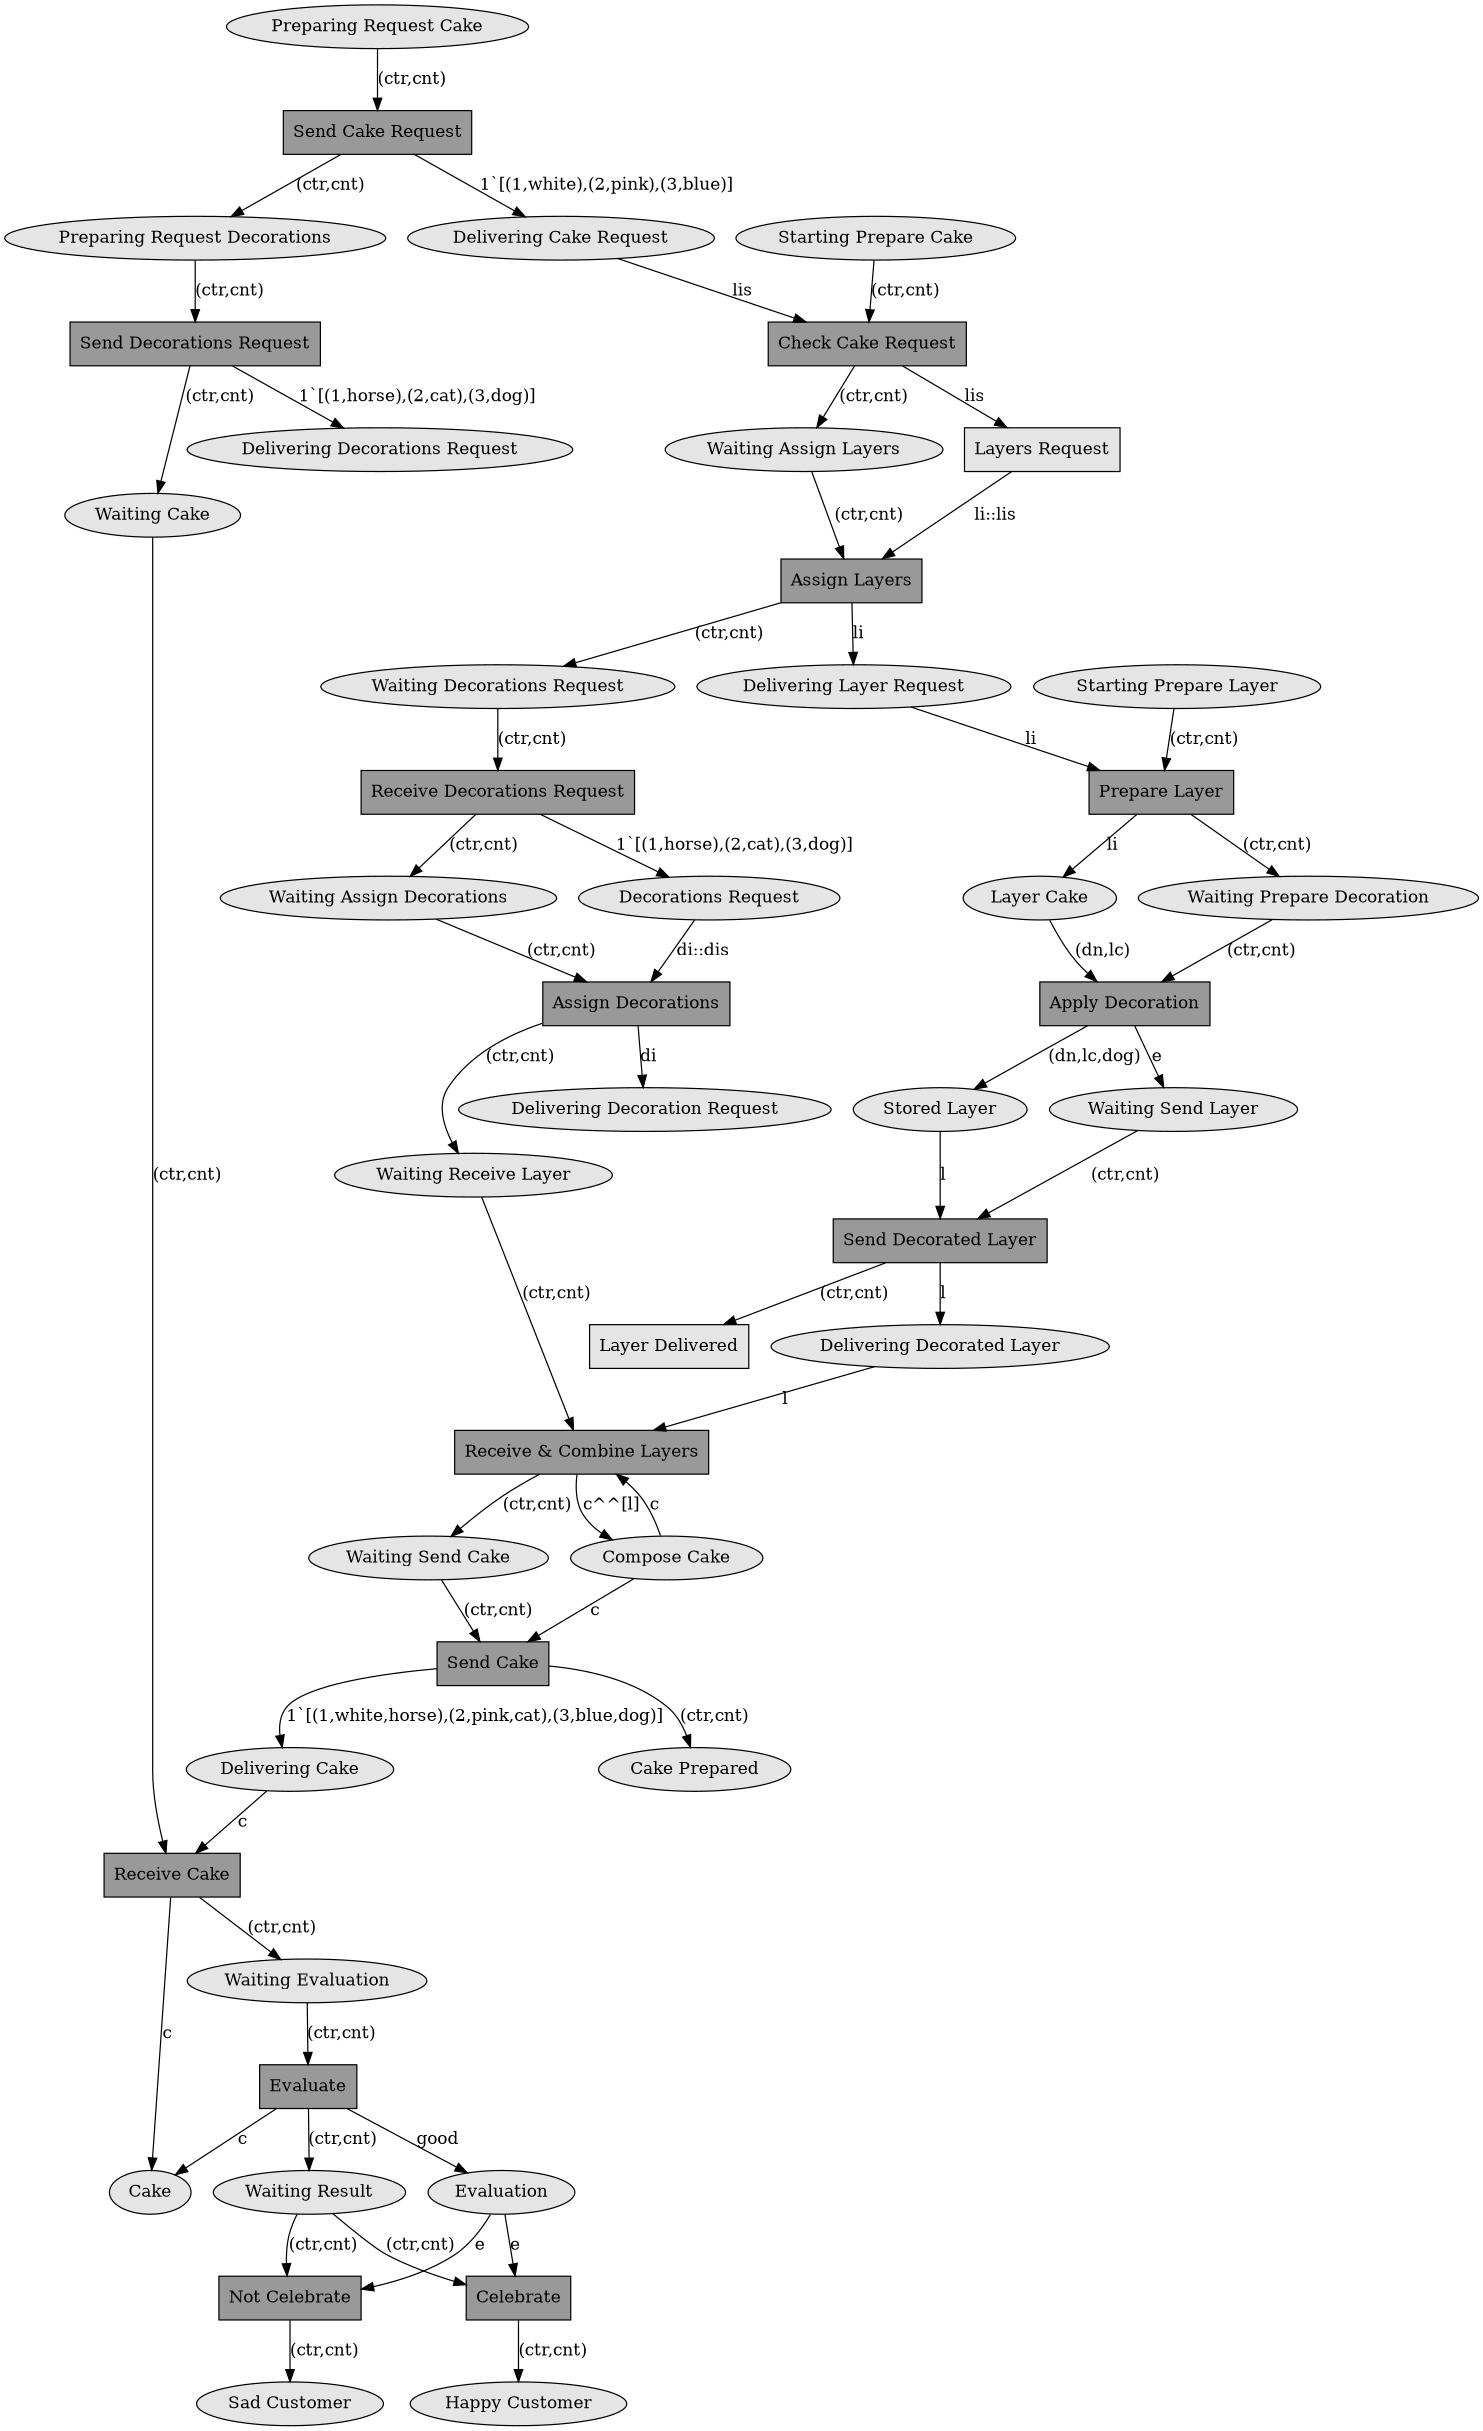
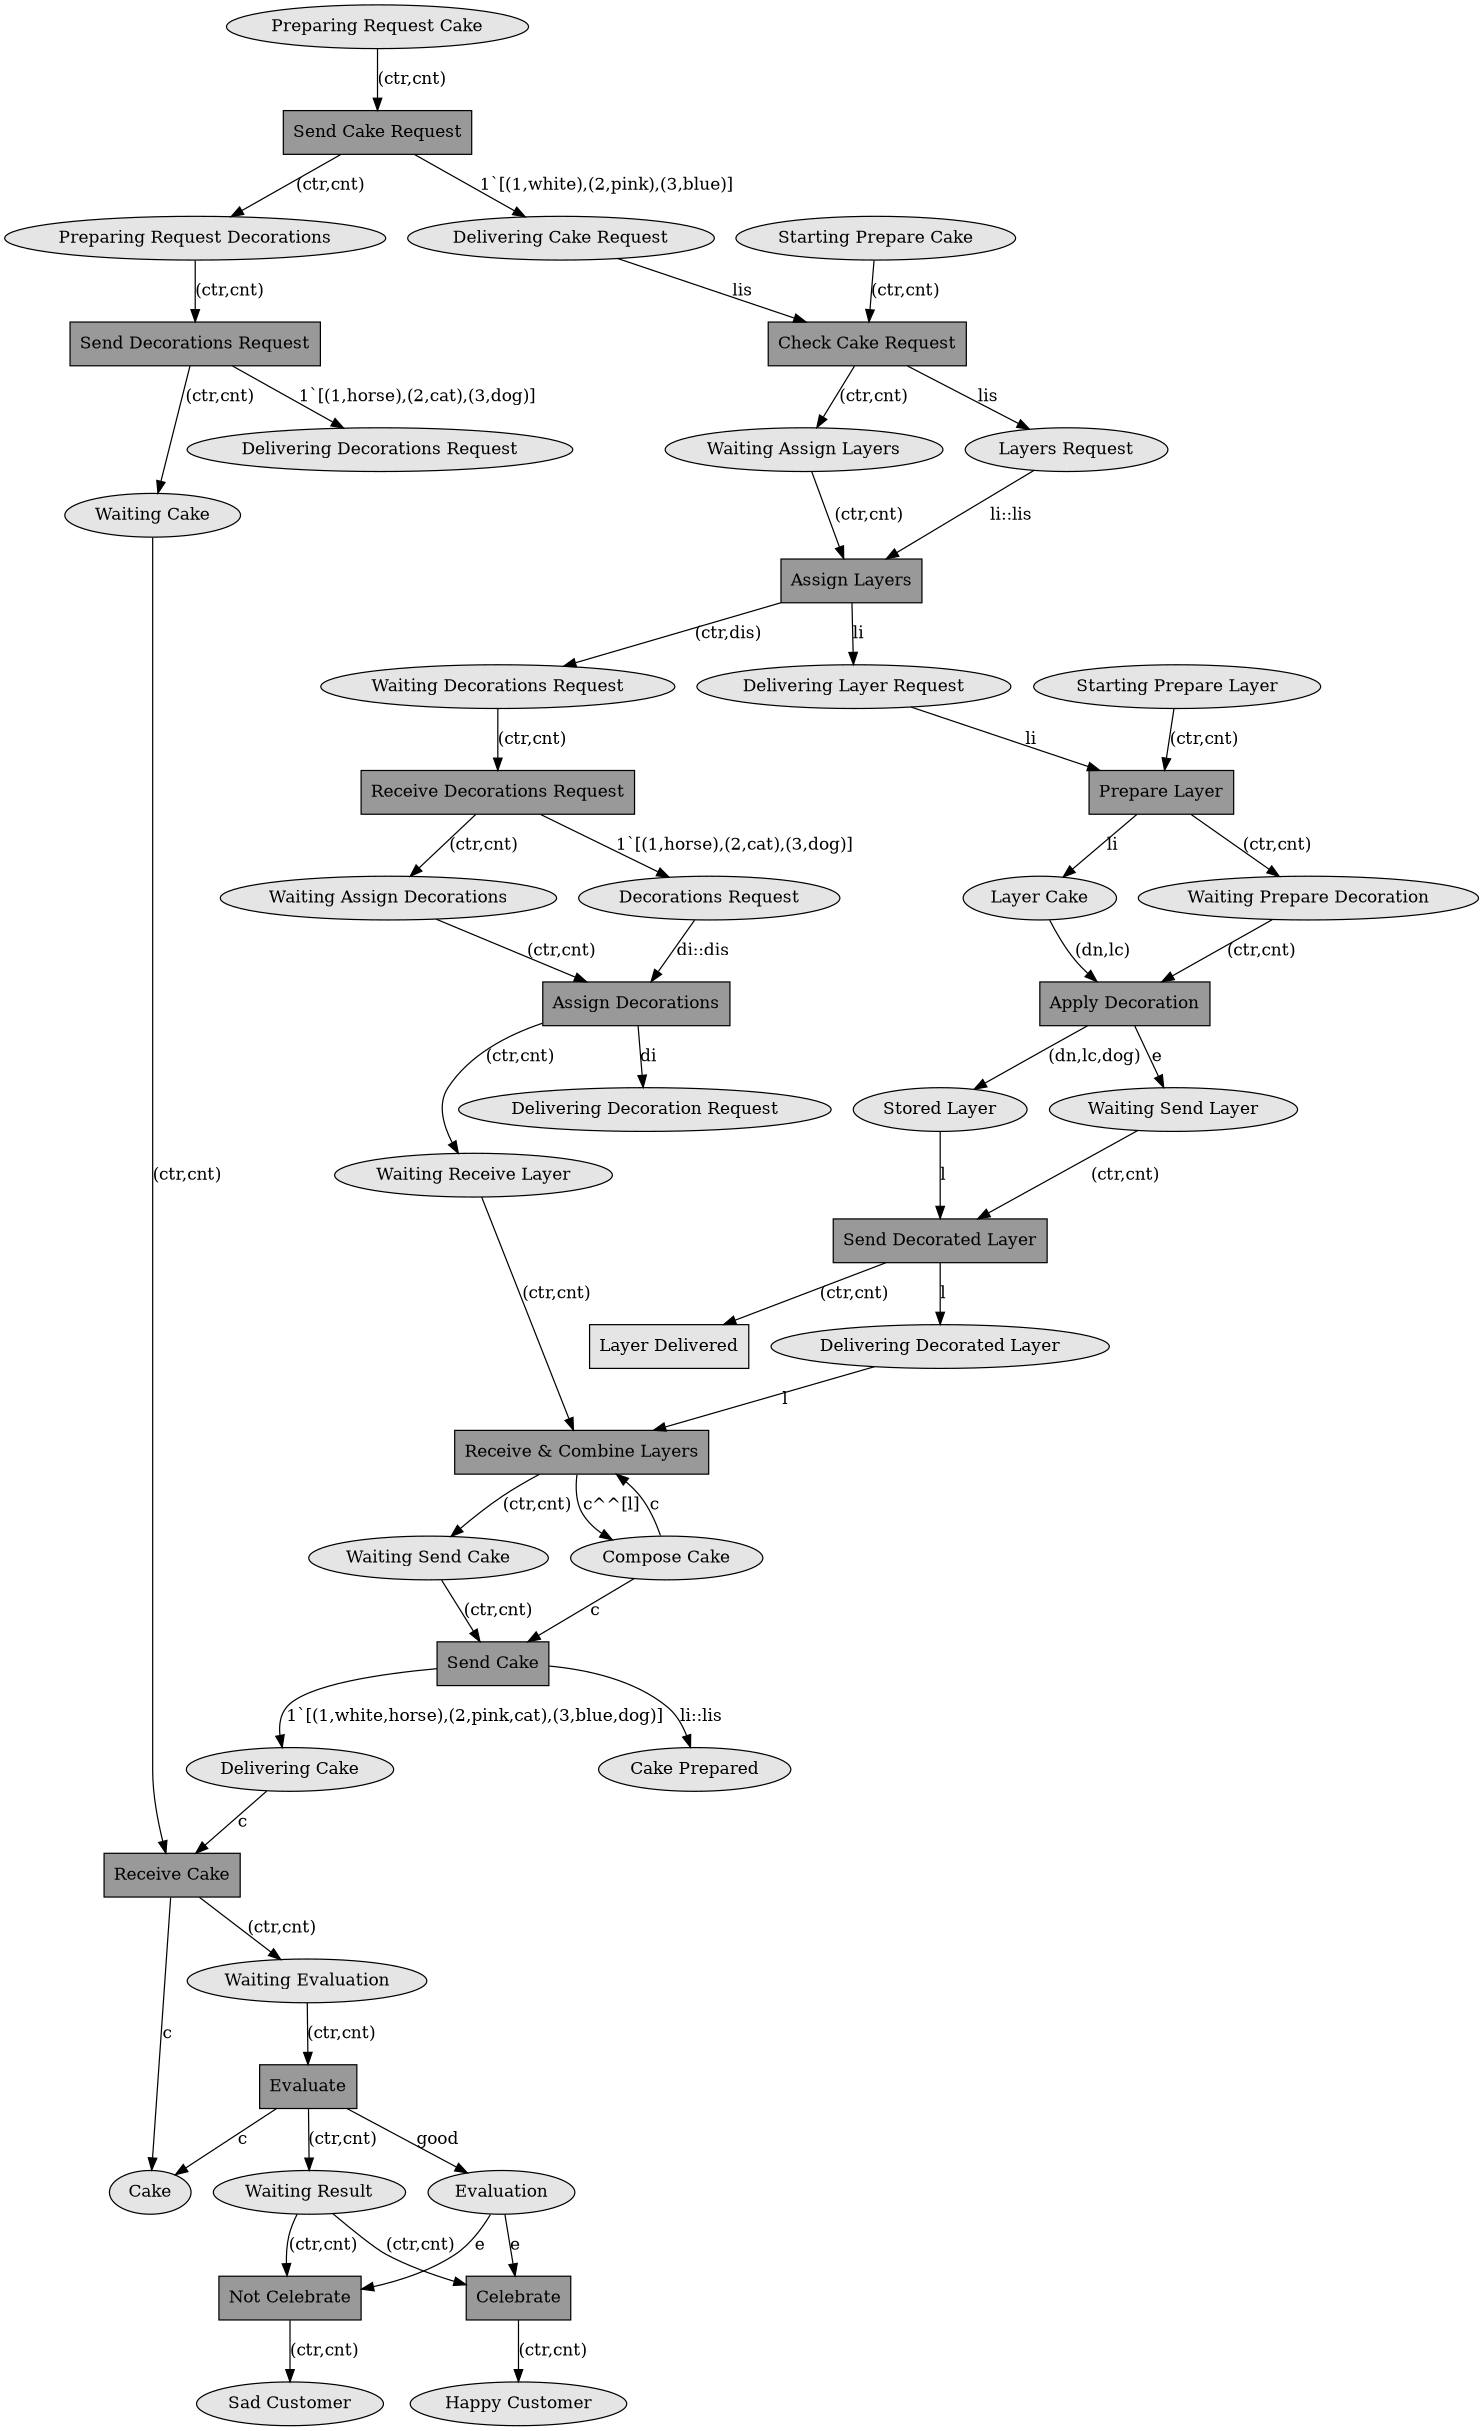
node "Layers Request": shape box -> ellipse
edge "Assign Layers" -> "Waiting Decorations Request": label "(ctr,cnt)" -> "(ctr,dis)"
edge "Send Cake" -> "Cake Prepared": label "(ctr,cnt)" -> "li::lis"
